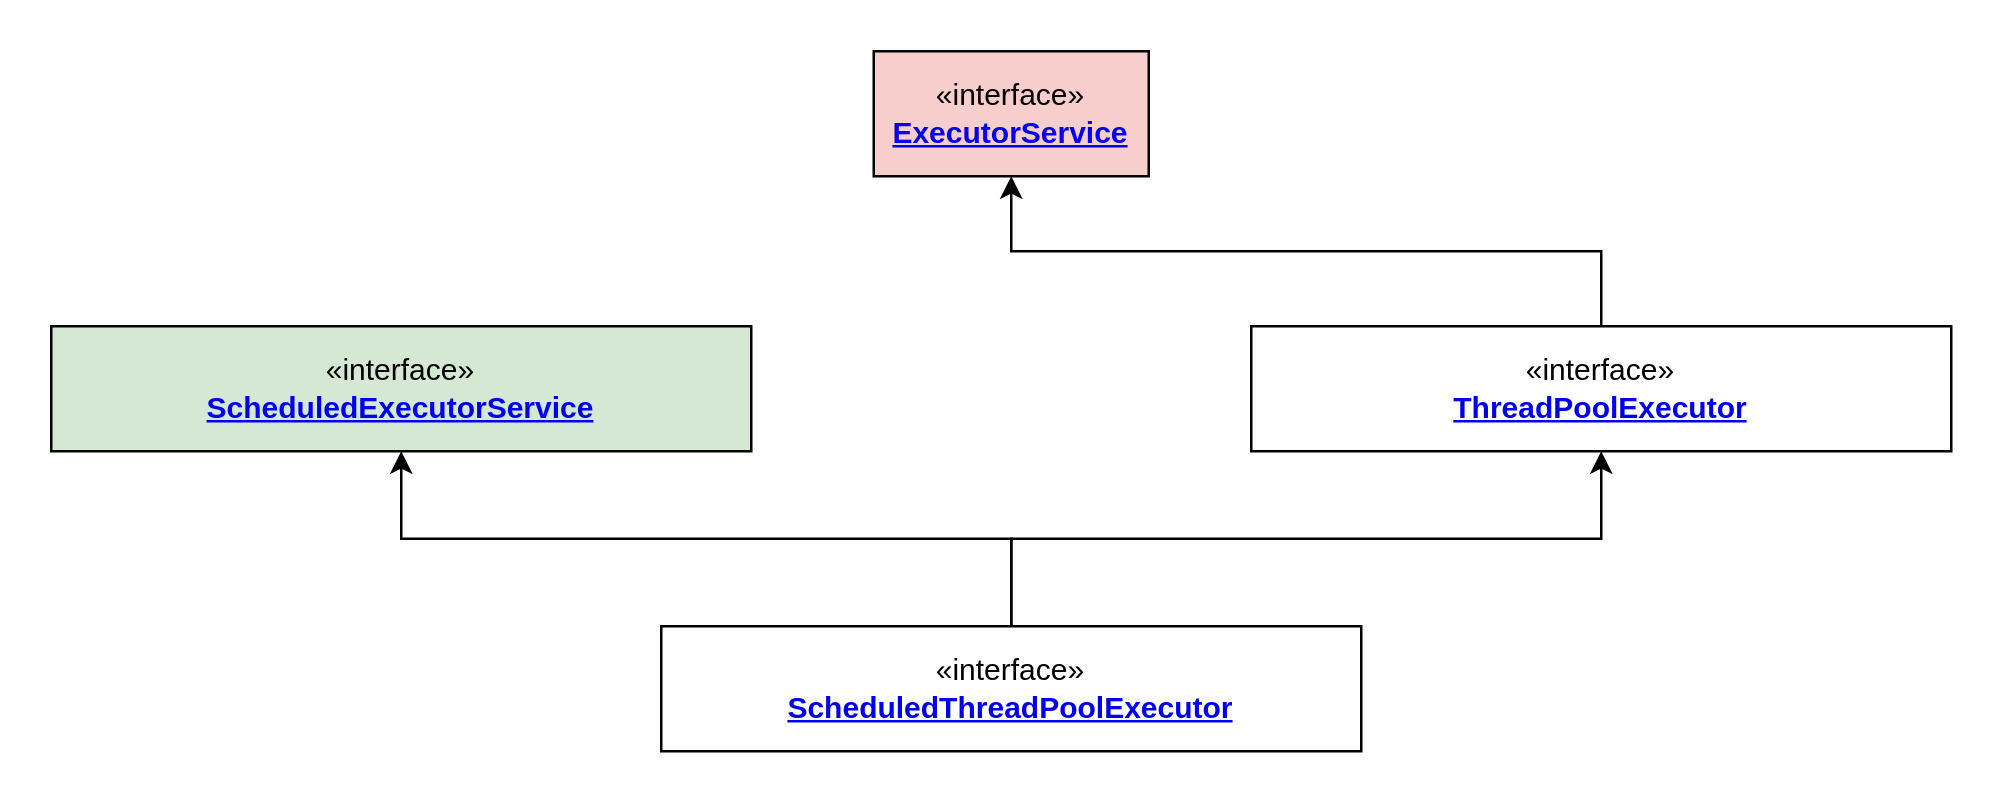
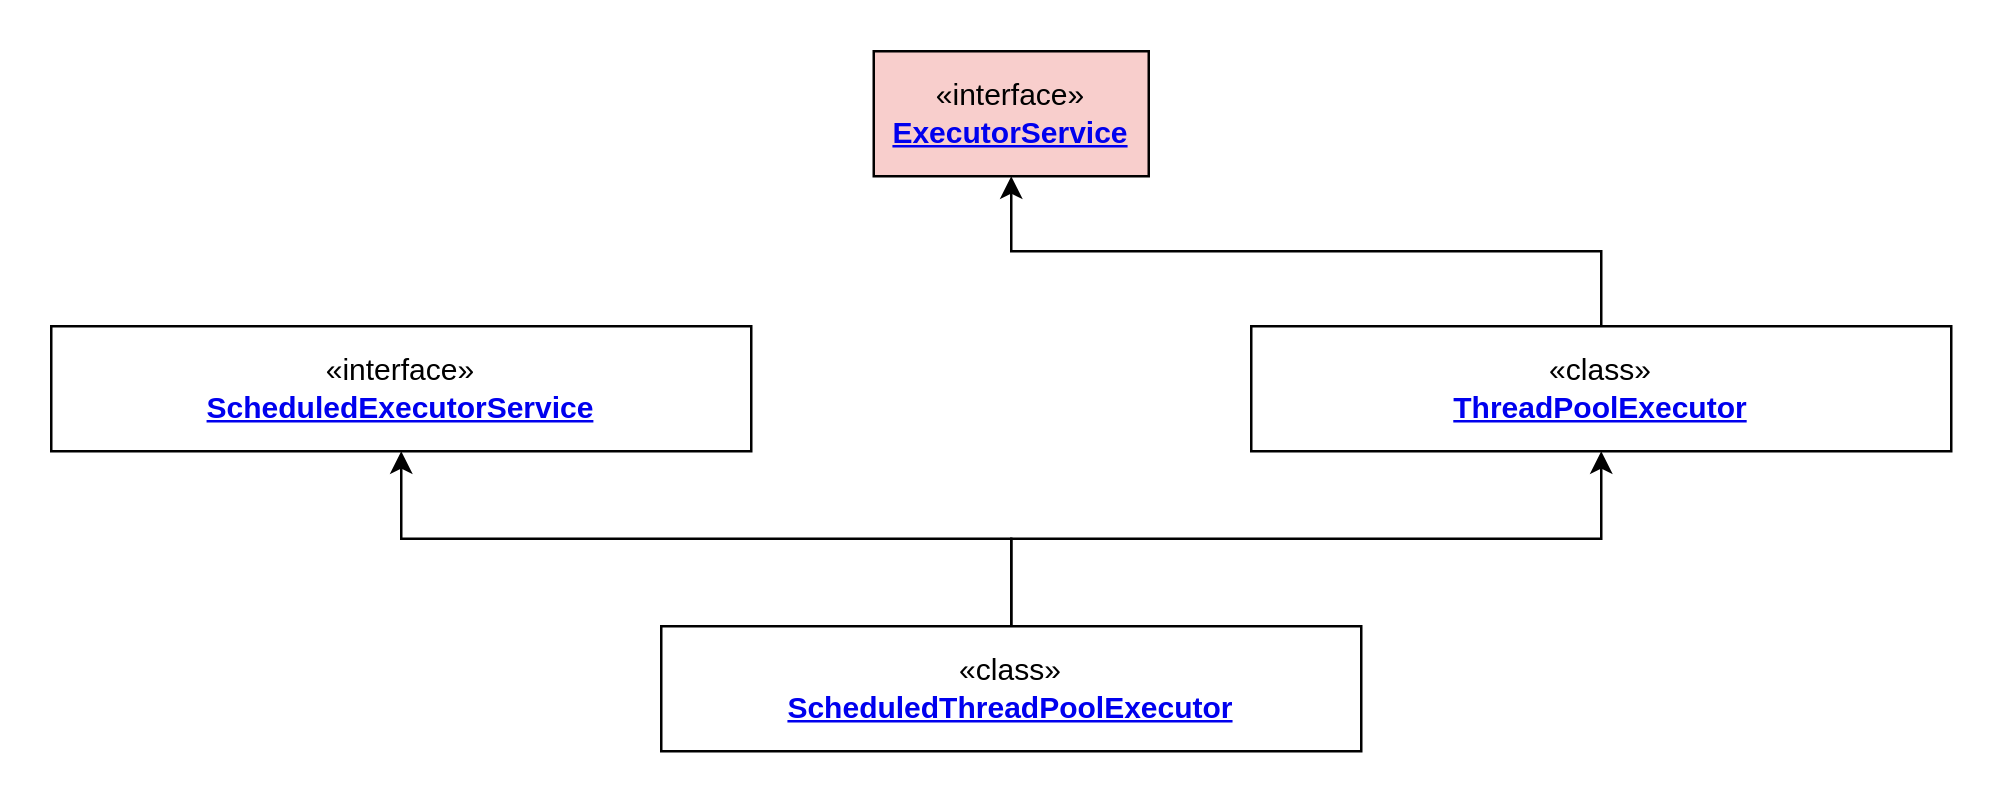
node "«interface» ScheduledExecutorService": fillcolor #d5e8d4 -> #ffffff
node "«interface» ThreadPoolExecutor": label "«interface» ThreadPoolExecutor" -> "«class» ThreadPoolExecutor"
node "«interface» ScheduledThreadPoolExecutor": label "«interface» ScheduledThreadPoolExecutor" -> "«class» ScheduledThreadPoolExecutor"
